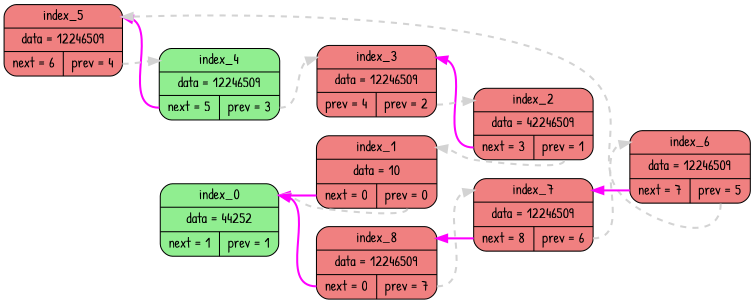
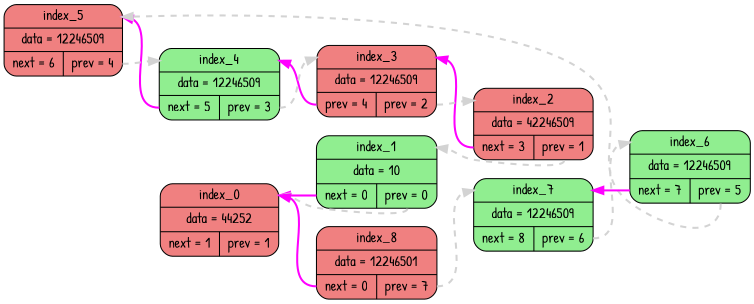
edge "index_3" -> "index_4": added
node "index_6": fillcolor lightcoral -> lightgreen
node "index_1": fillcolor lightcoral -> lightgreen
node "index_7": fillcolor lightcoral -> lightgreen
node "index_0": fillcolor lightgreen -> lightcoral
edge "index_7" -> "index_8": removed
node "index_8": text "data = 12246509" -> "data = 12246501"
